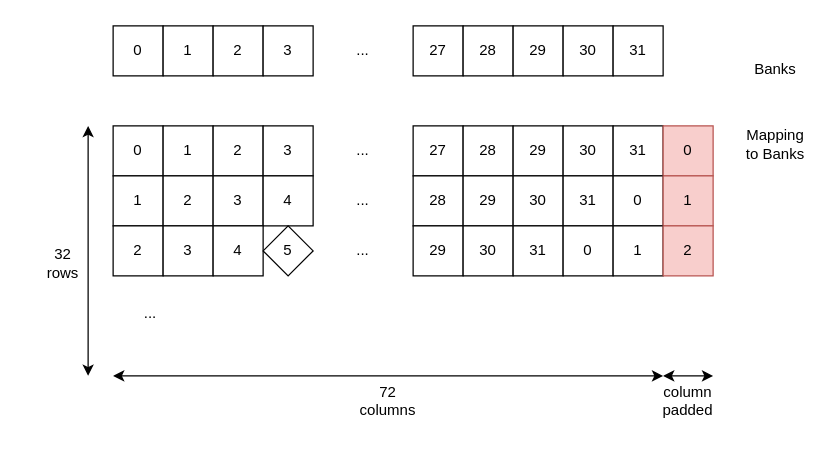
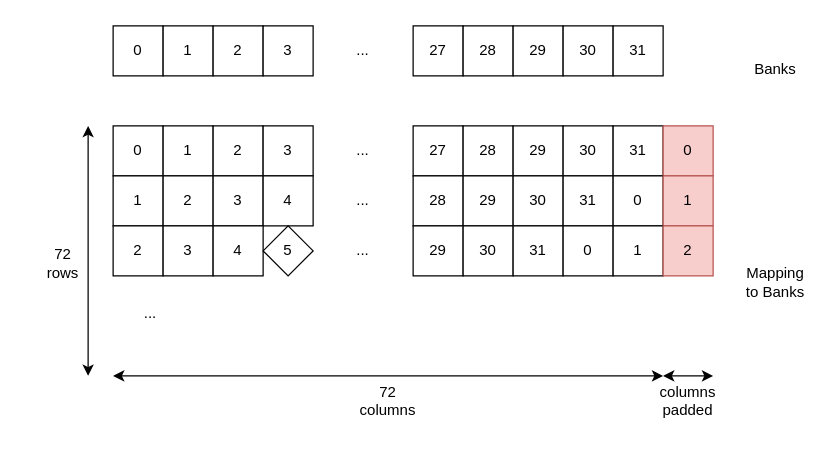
node "Mapping to Banks": moved (776, 144) -> (776, 282)
node "32 rows": label "32 rows" -> "72 rows"
node "column padded": label "column padded" -> "columns padded"
